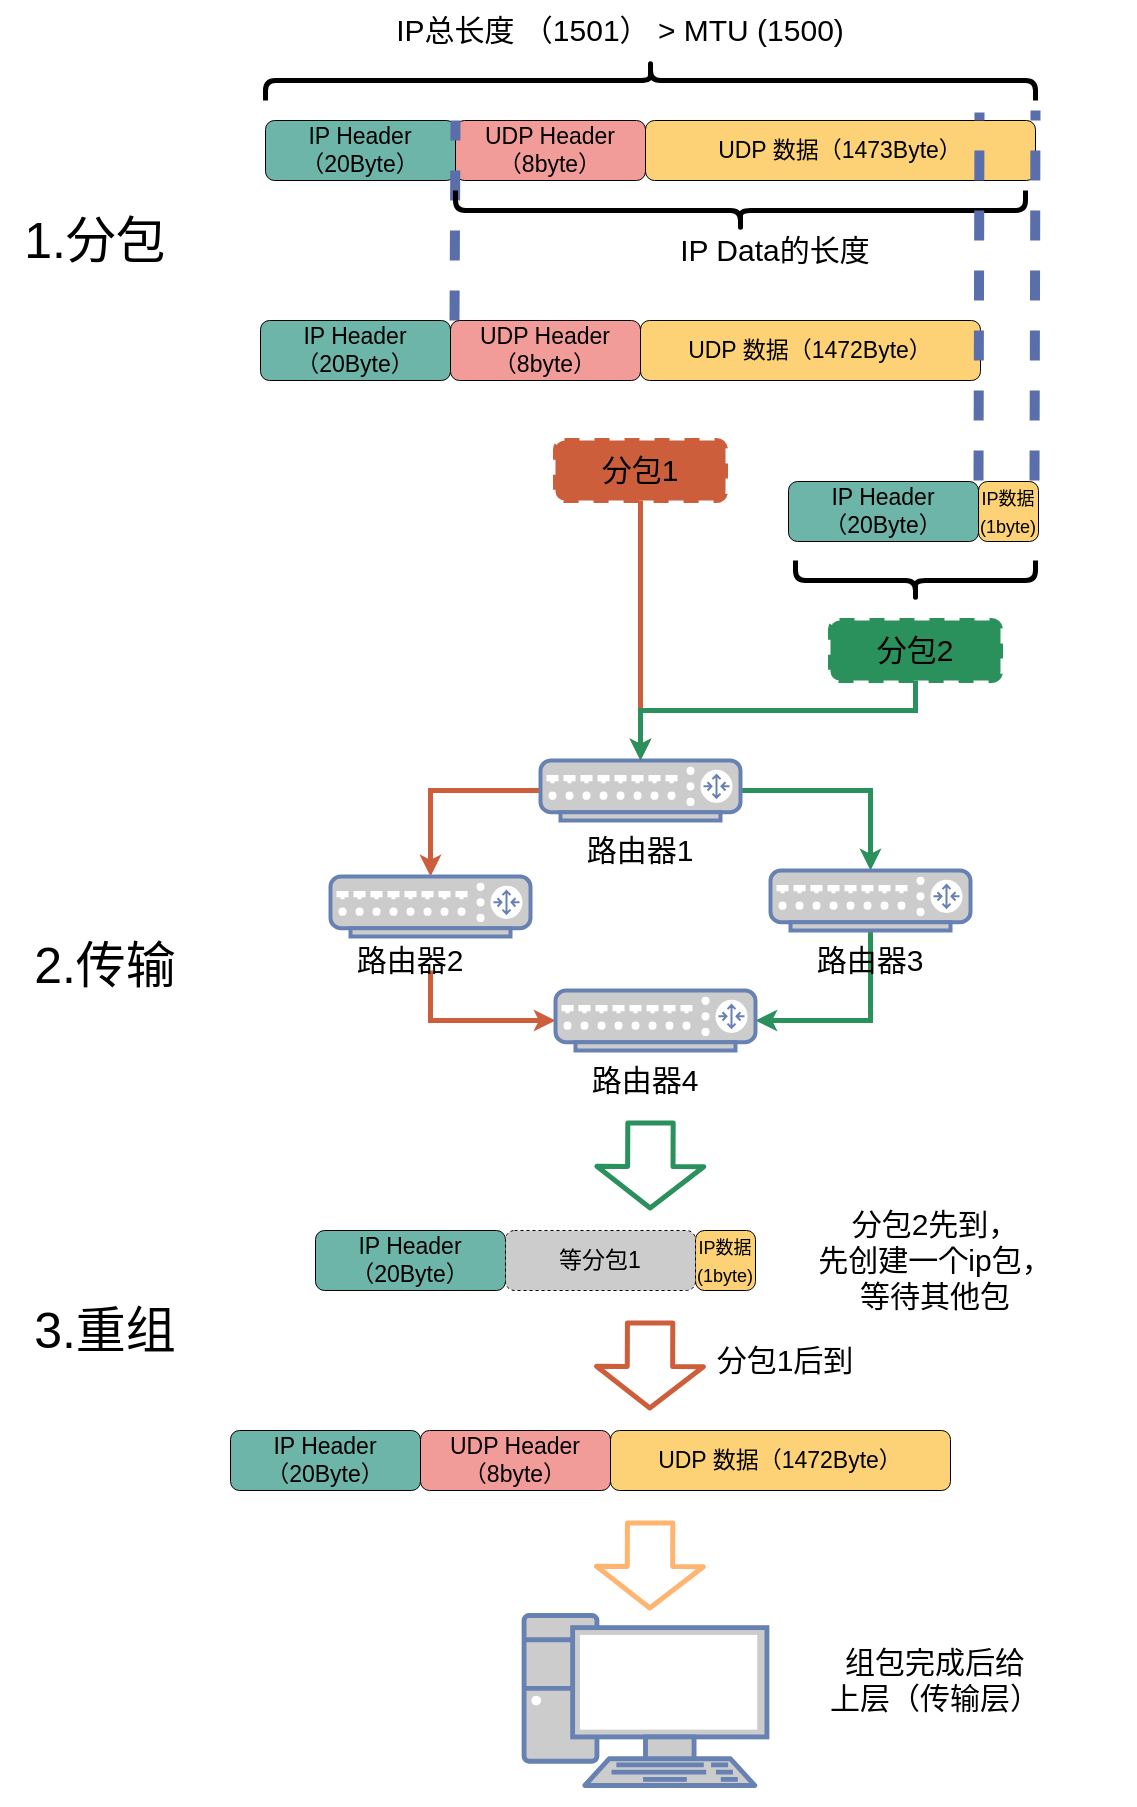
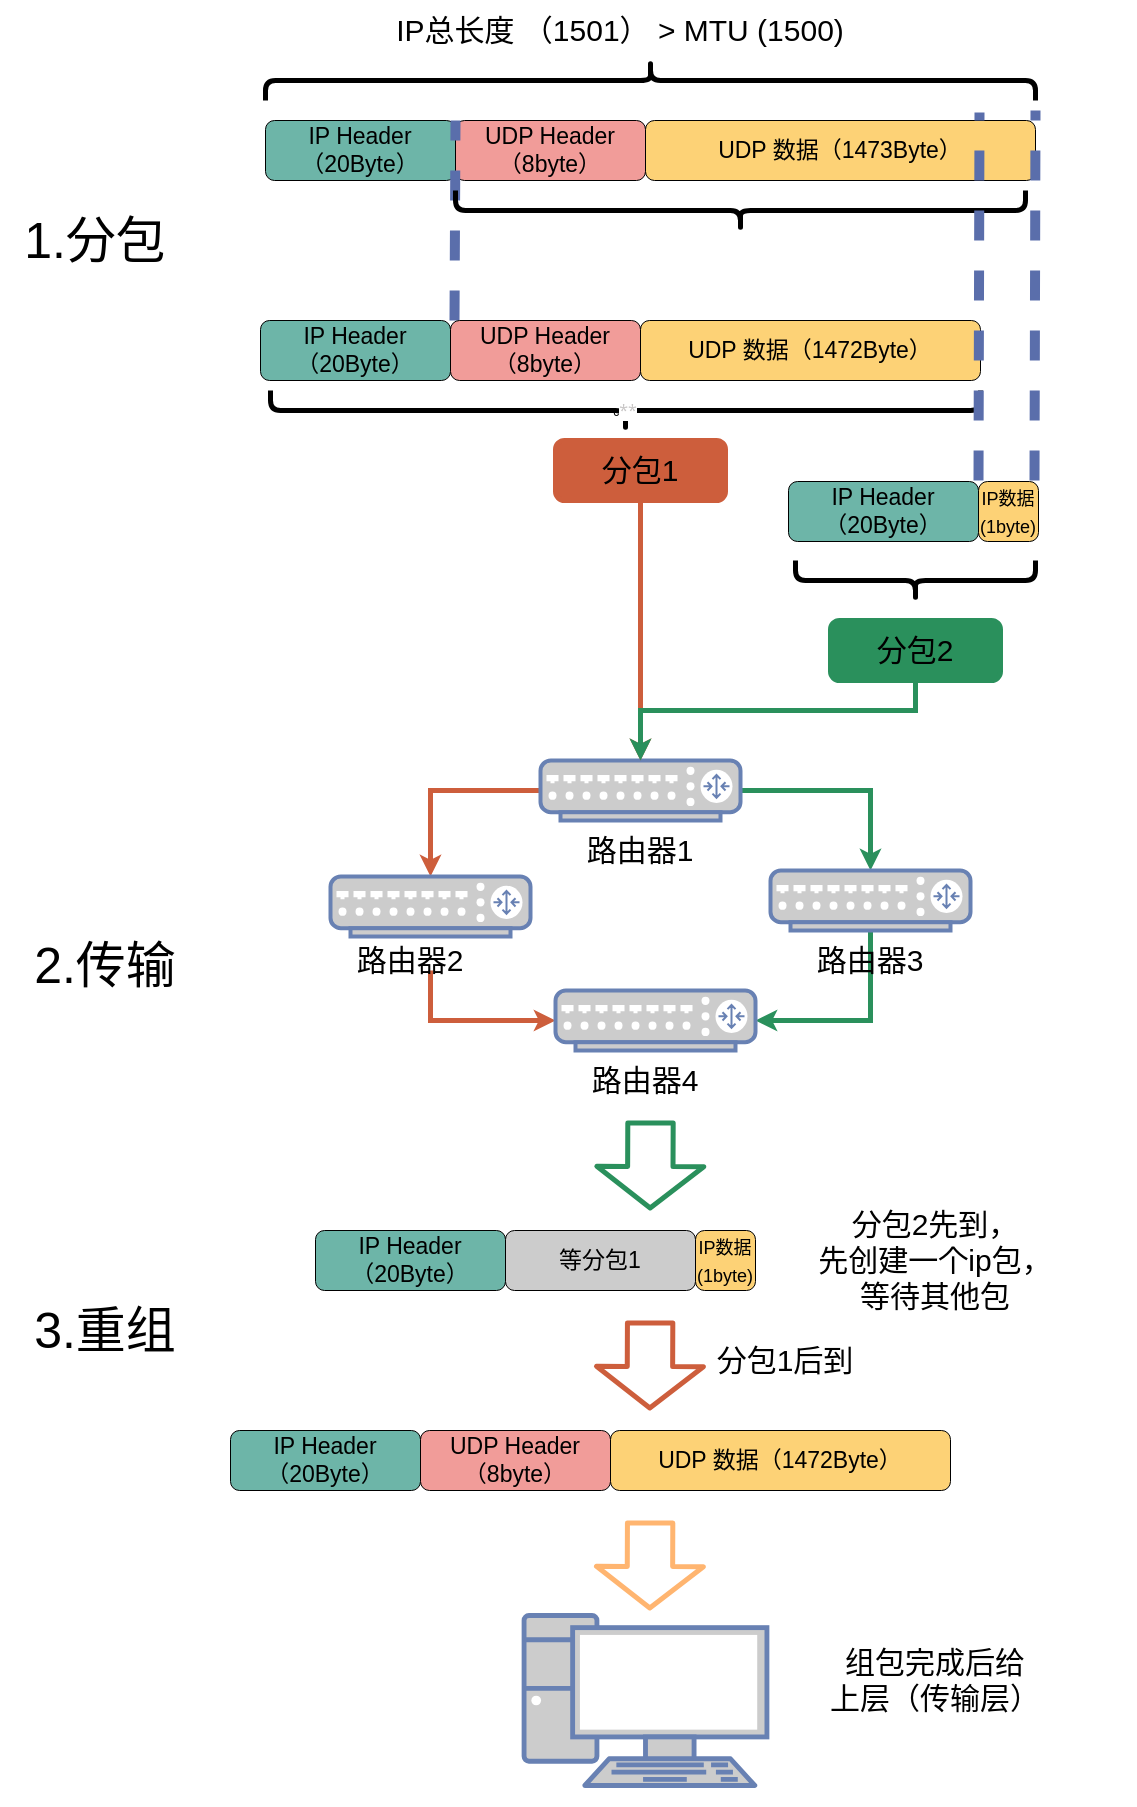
node "IP Data的长度": removed
node "c**": added
node "分包1": style dashed -> solid
node "分包2": style dashed -> solid
node "等分包1": style dashed -> solid
